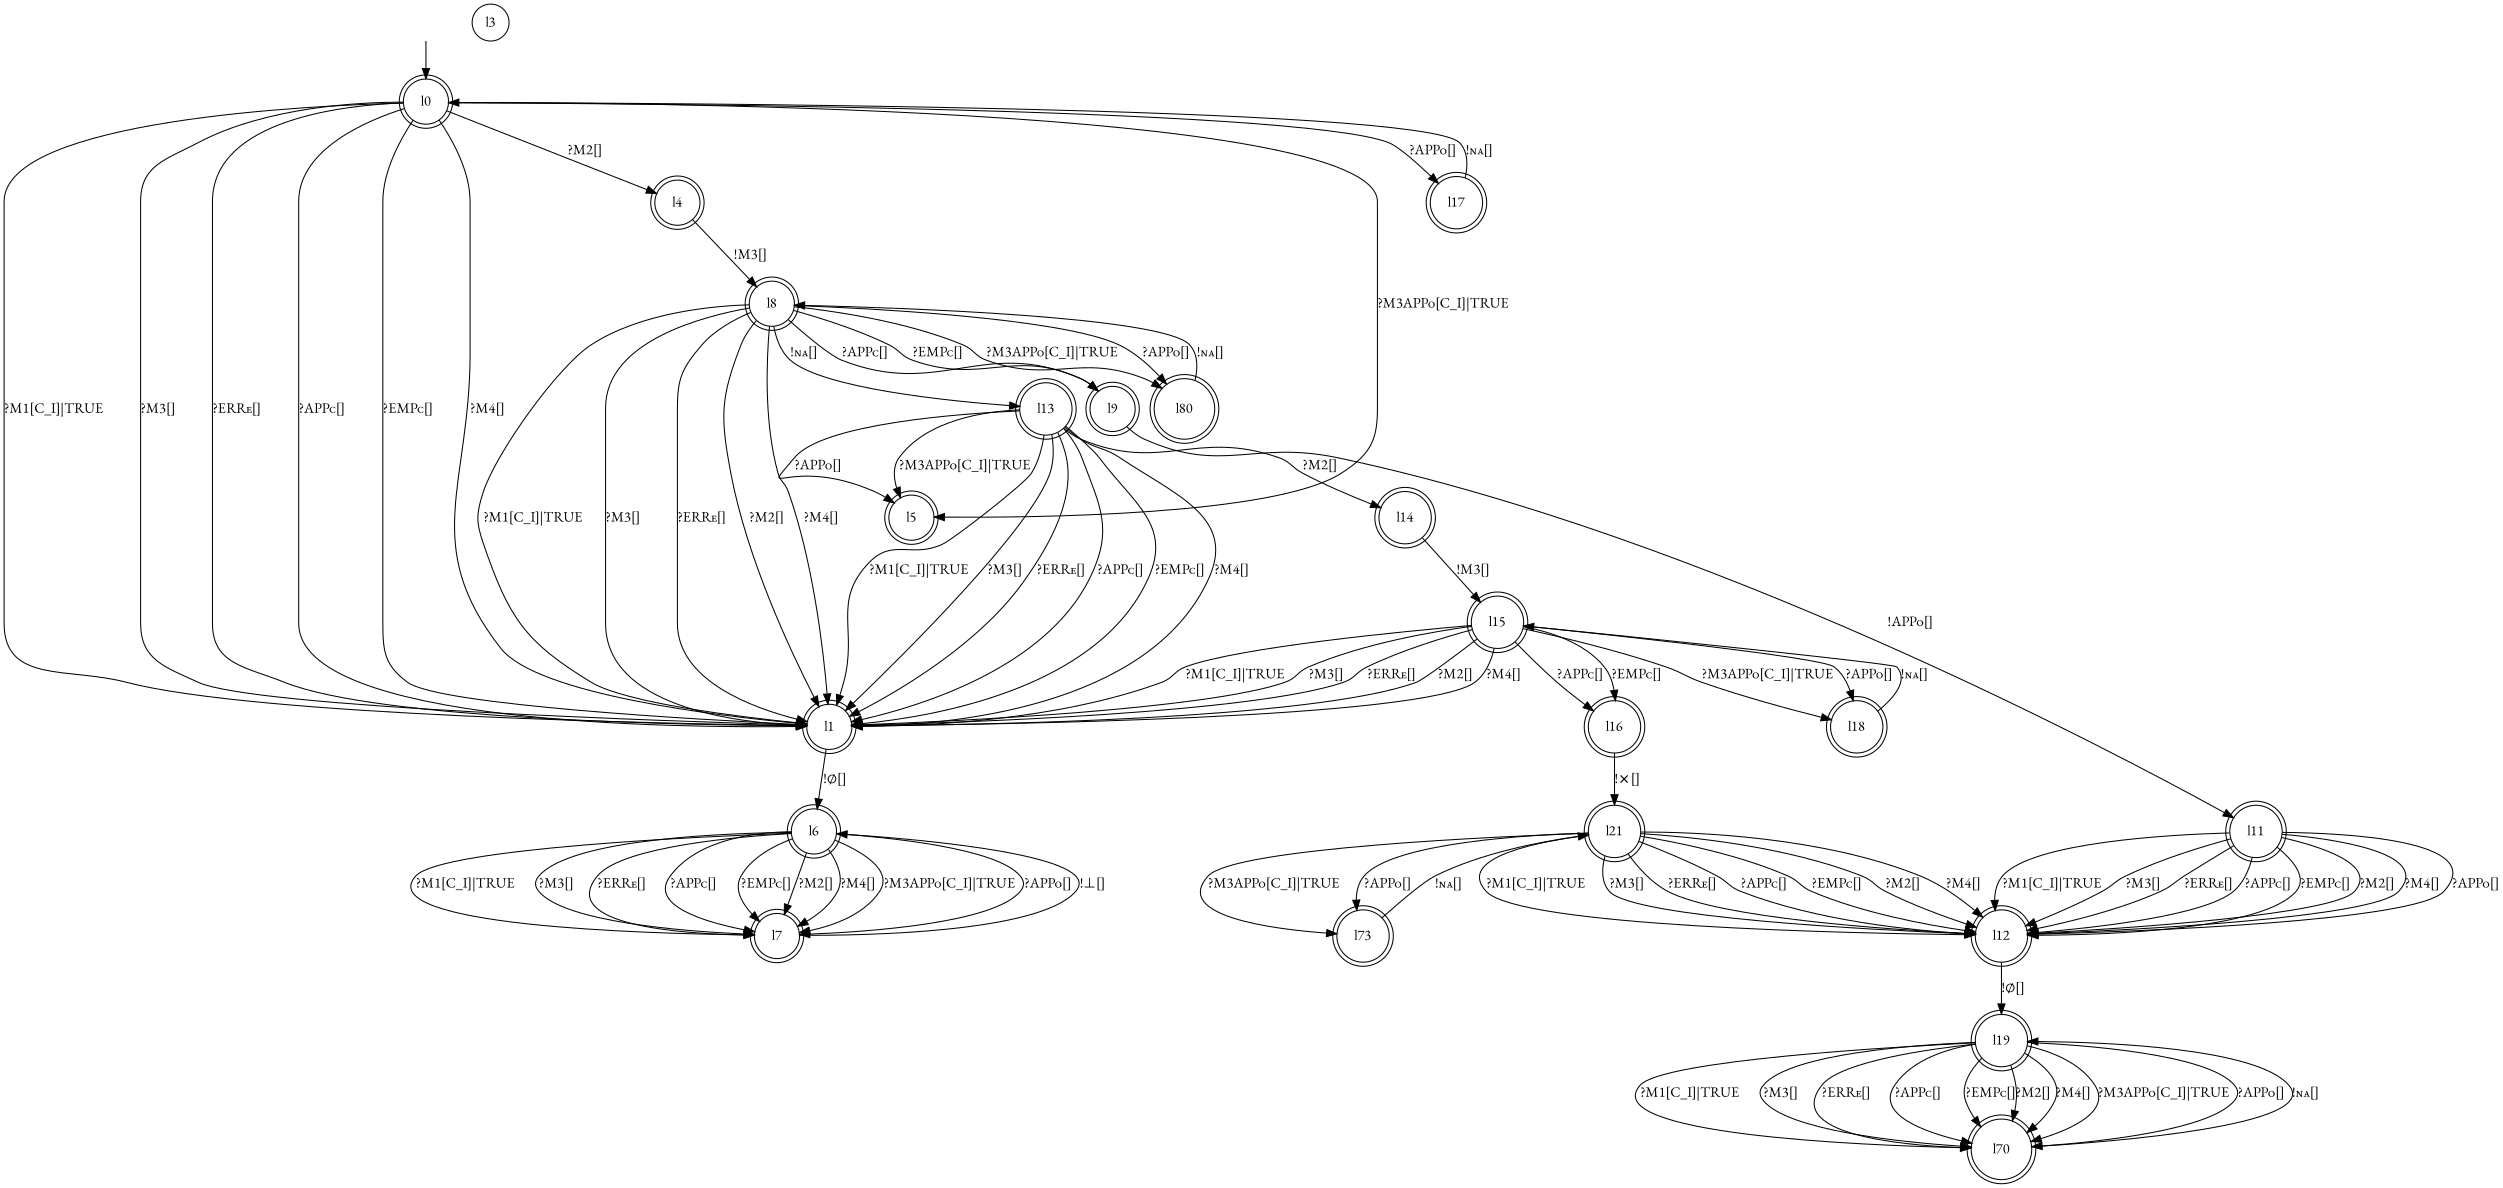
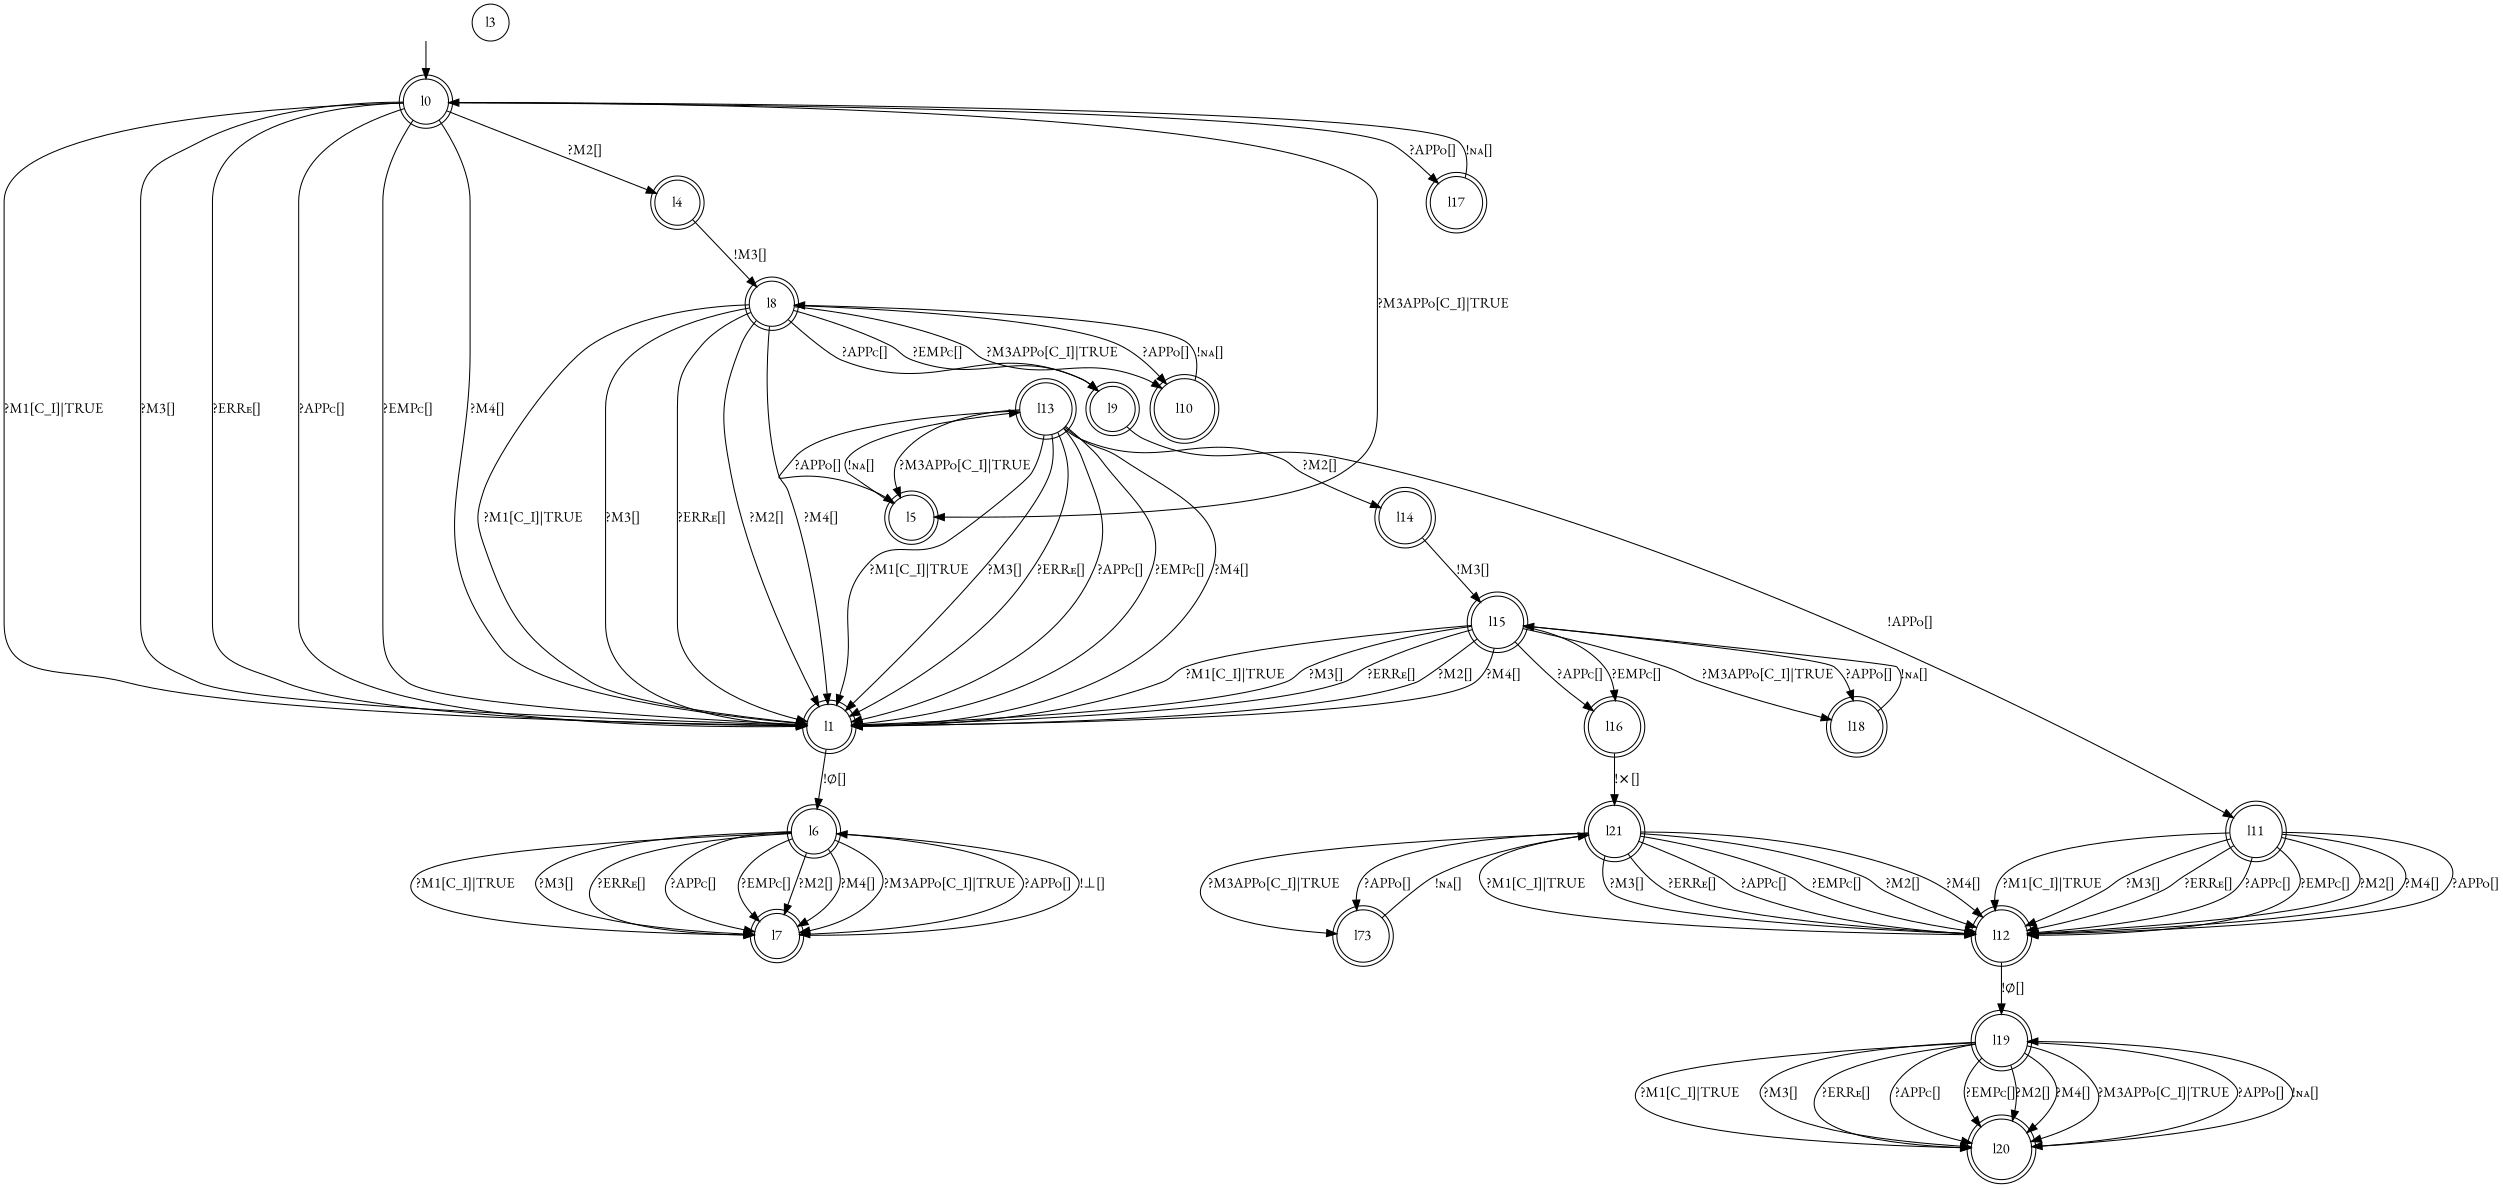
edge "l8" -> "l13": now "l5" -> "l13"
node "l80": label "l80" -> "l10"
node "l70": label "l70" -> "l20"
